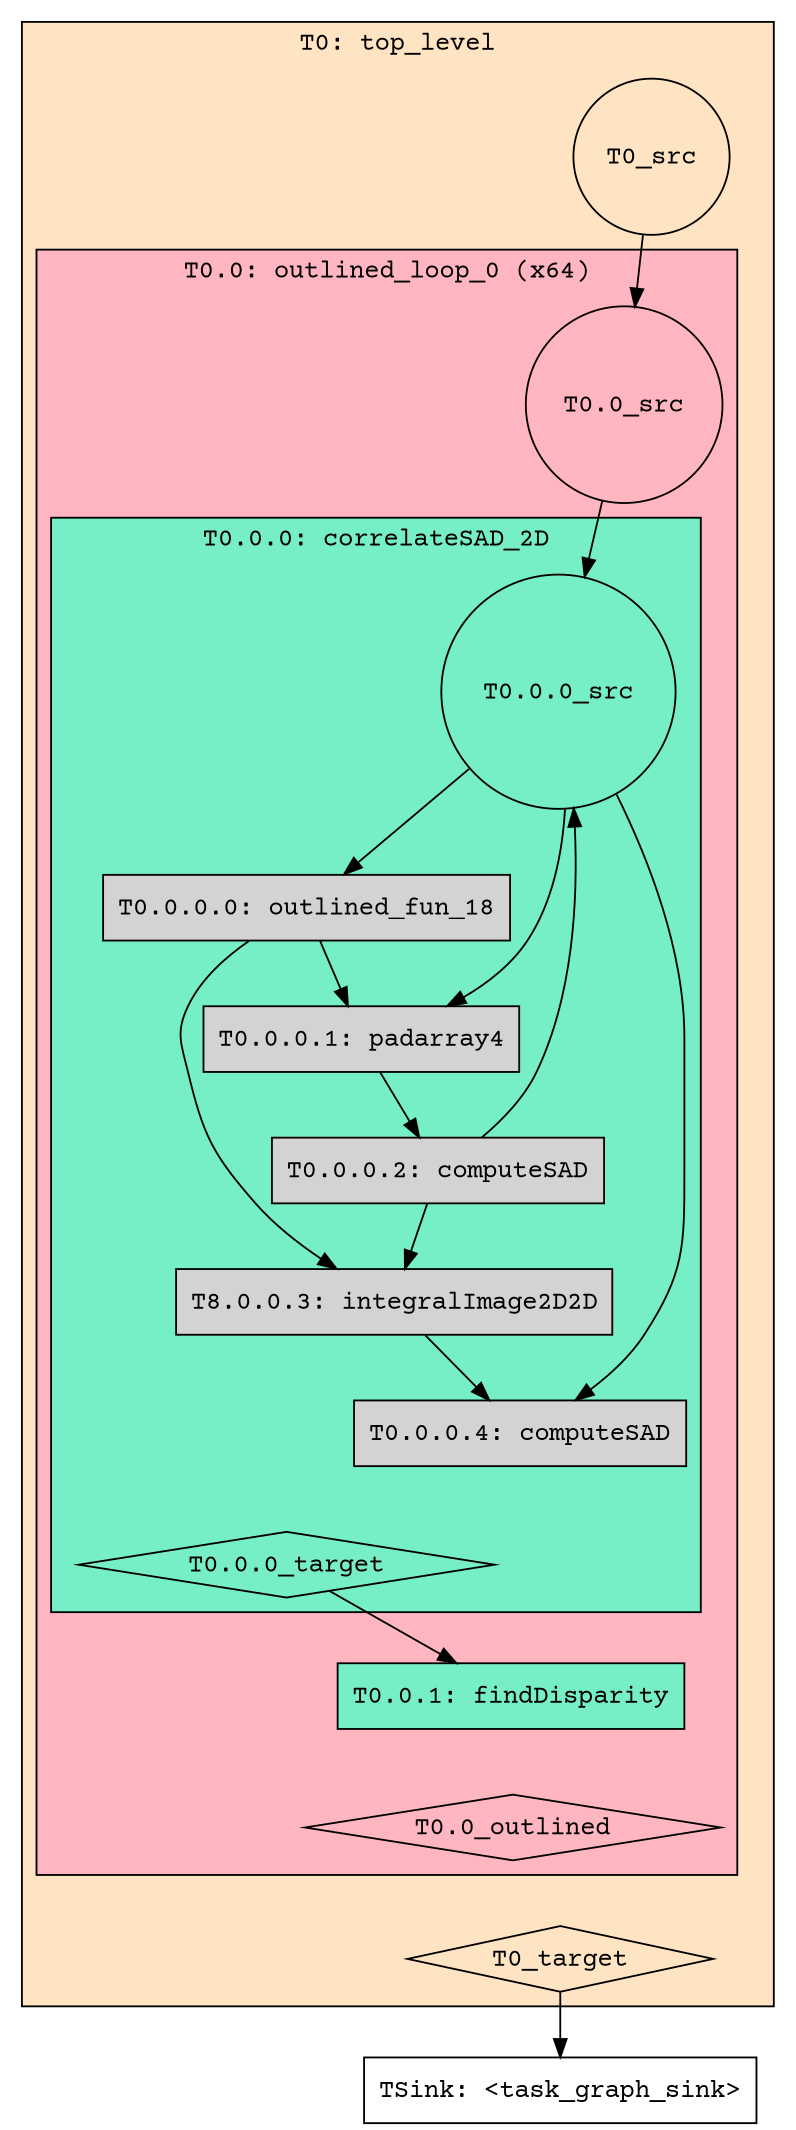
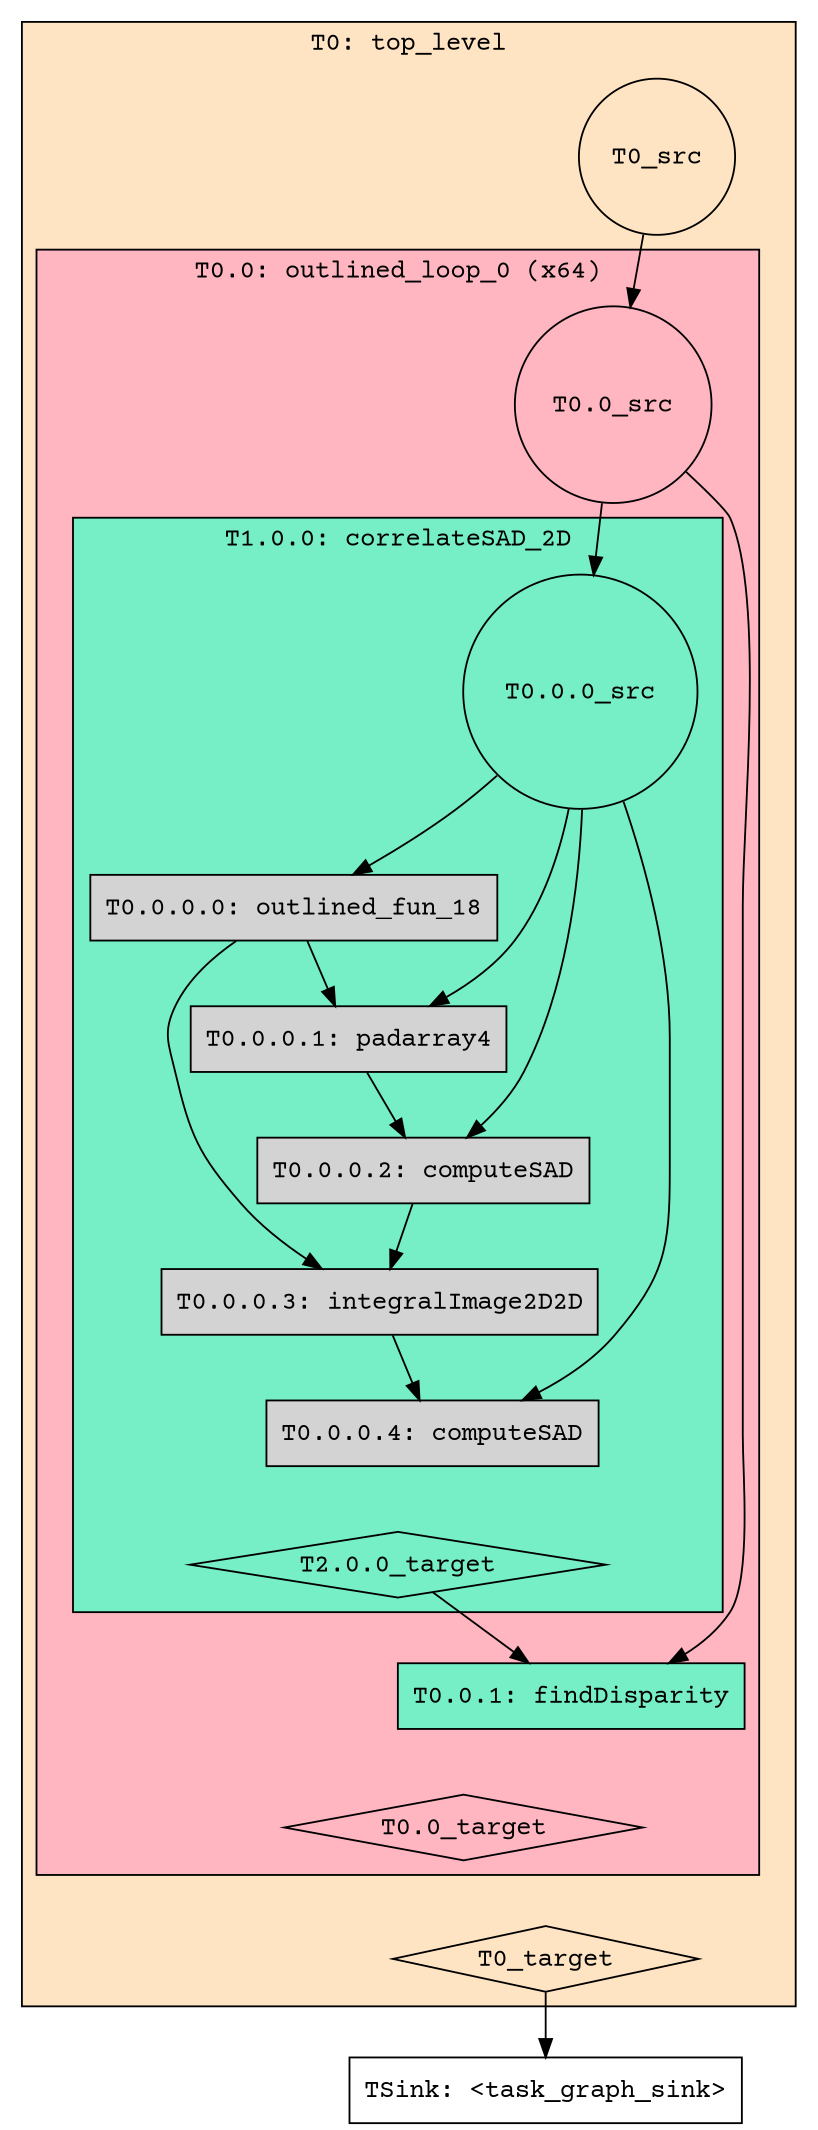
cluster "T0.0.0: correlateSAD_2D": label "T0.0.0: correlateSAD_2D" -> "T1.0.0: correlateSAD_2D"
edge "T0.0.0.2: computeSAD" -> "T0.0.0_src": reversed
edge "T0.0_src" -> "T0.0.1: findDisparity": added
node "T8.0.0.3: integralImage2D2D": label "T8.0.0.3: integralImage2D2D" -> "T0.0.0.3: integralImage2D2D"
node "T0.0.0_target": label "T0.0.0_target" -> "T2.0.0_target"
node "T0.0_outlined": label "T0.0_outlined" -> "T0.0_target"
